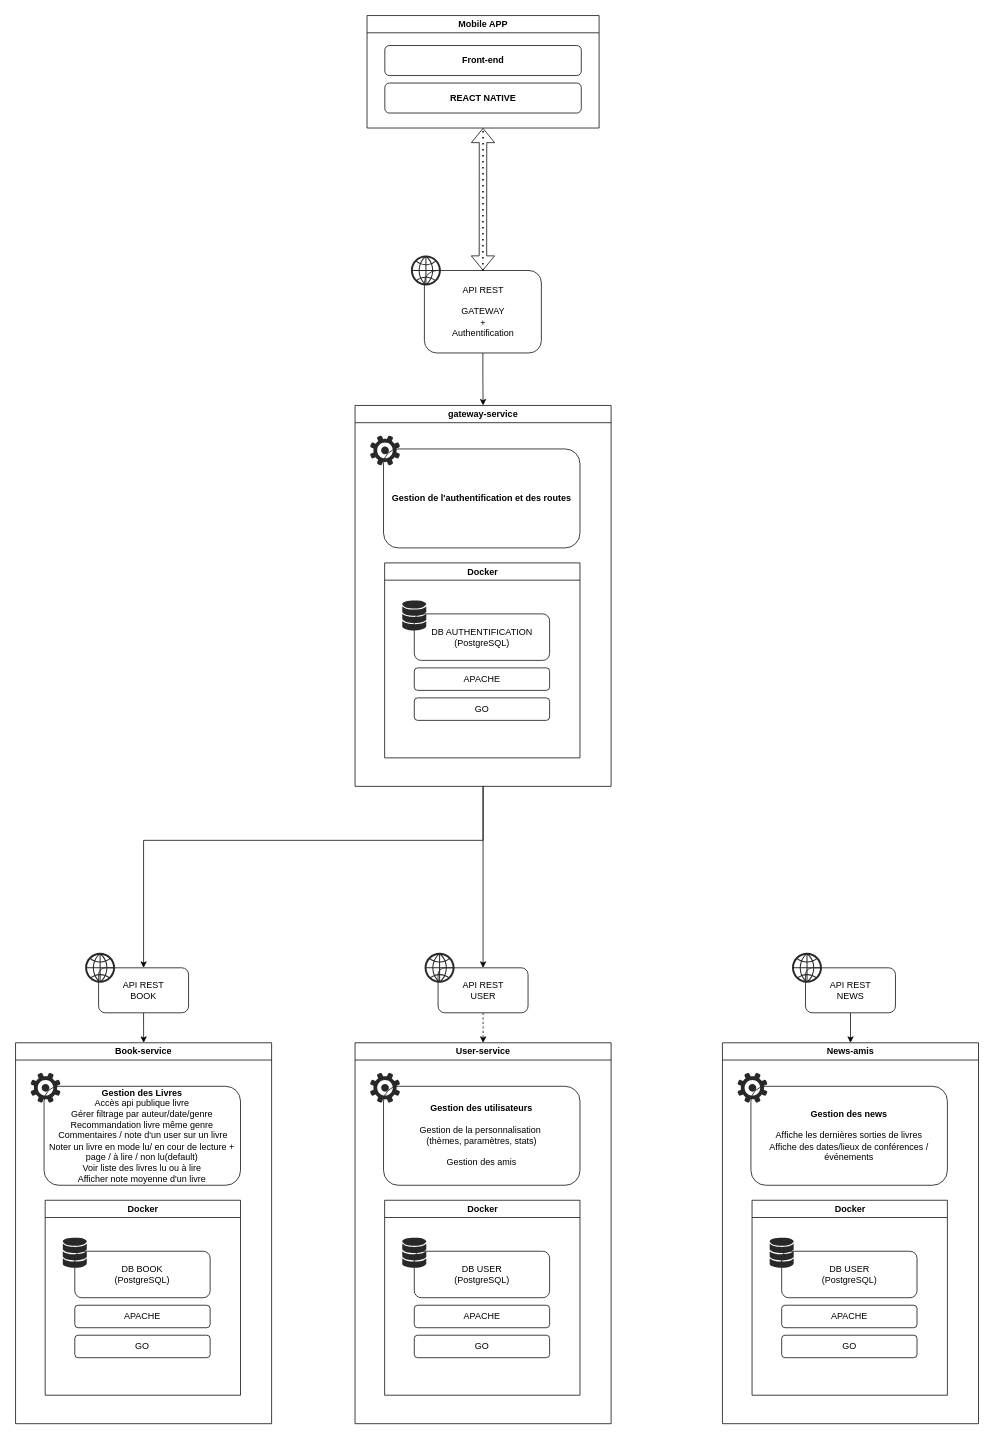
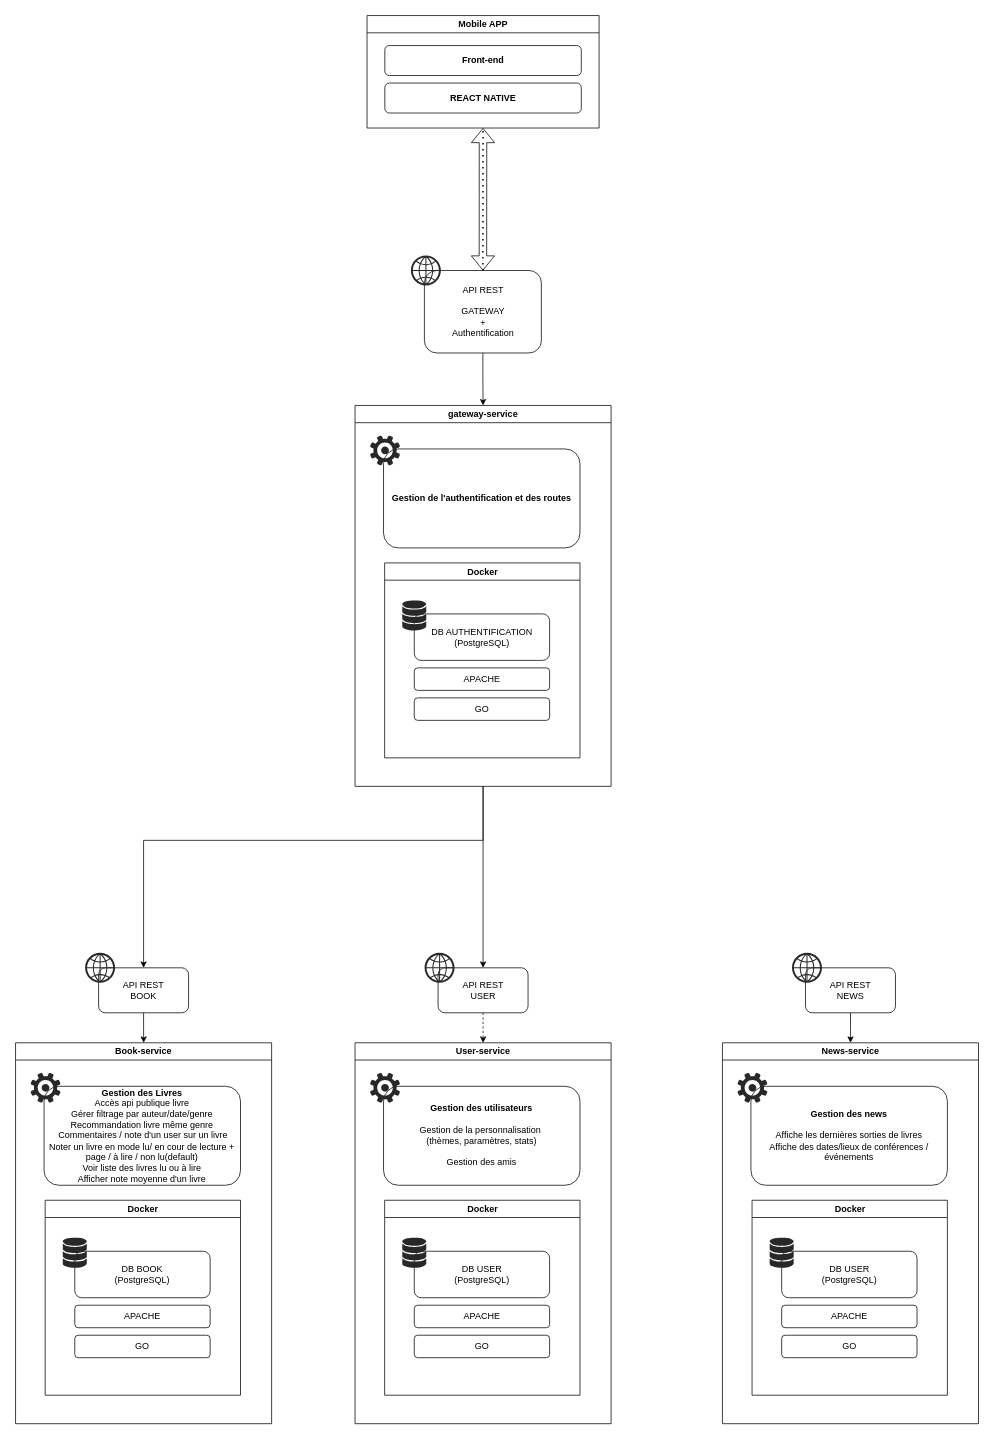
node "News-amis": label "News-amis" -> "News-service"
